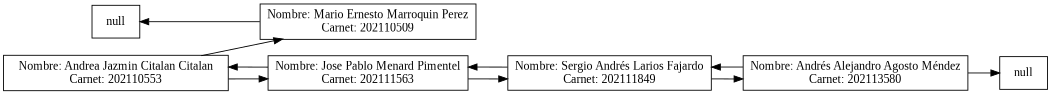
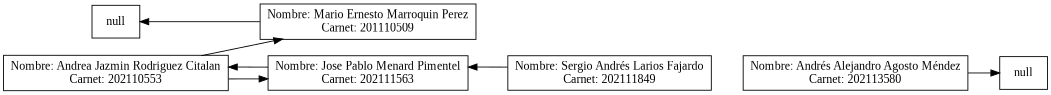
node "Nombre: Mario Ernesto Marroquin Perez Carnet: 202110509": label "Nombre: Mario Ernesto Marroquin Perez Carnet: 202110509" -> "Nombre: Mario Ernesto Marroquin Perez Carnet: 201110509"
edge "Nombre: Andrés Alejandro Agosto Méndez Carnet: 202113580" -> "Nombre: Sergio Andrés Larios Fajardo Carnet: 202111849": removed
node "Nombre: Andrea Jazmin Citalan Citalan Carnet: 202110553": label "Nombre: Andrea Jazmin Citalan Citalan Carnet: 202110553" -> "Nombre: Andrea Jazmin Rodriguez Citalan Carnet: 202110553"
edge "Nombre: Jose Pablo Menard Pimentel Carnet: 202111563" -> "Nombre: Sergio Andrés Larios Fajardo Carnet: 202111849": removed
edge "Nombre: Sergio Andrés Larios Fajardo Carnet: 202111849" -> "Nombre: Andrés Alejandro Agosto Méndez Carnet: 202113580": removed
